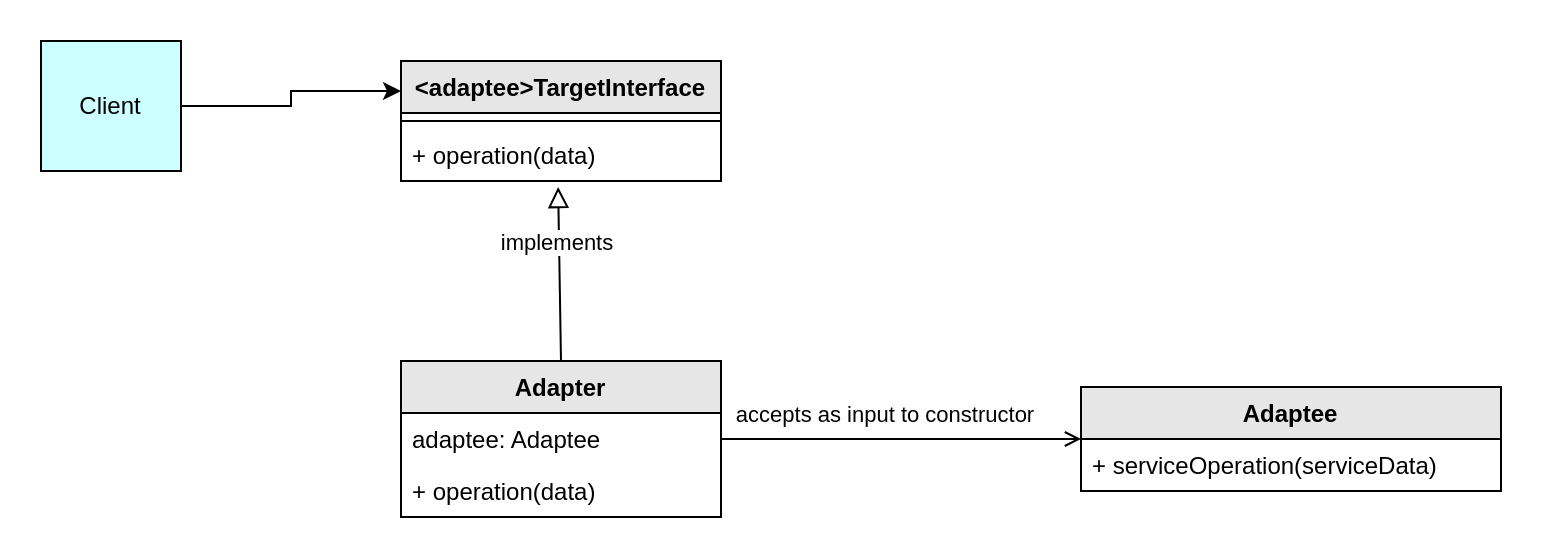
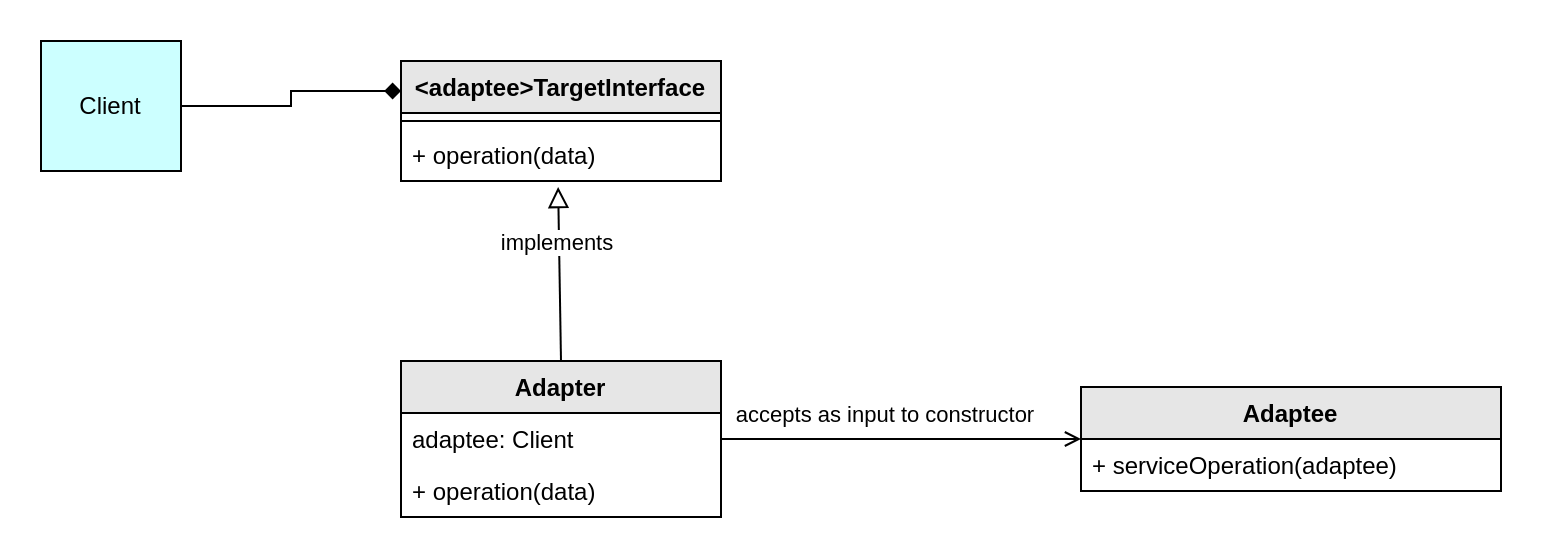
edge "Client" -> "<adaptee>TargetInterface": arrowhead classic -> diamond
node "adaptee: Adaptee": label "adaptee: Adaptee" -> "adaptee: Client"
node "+ serviceOperation(serviceData)": label "+ serviceOperation(serviceData)" -> "+ serviceOperation(adaptee)"
